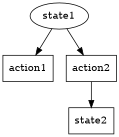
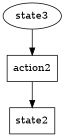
node "state1": label "state1" -> "state3"
node "action1": removed
